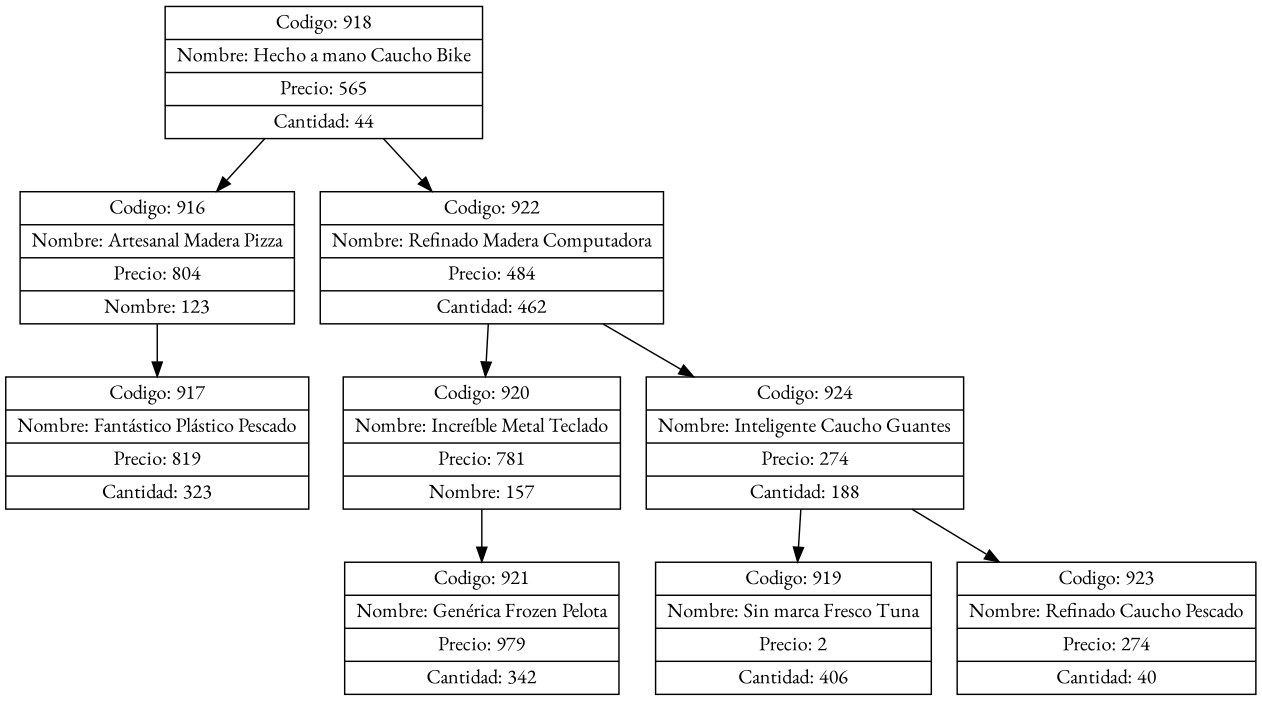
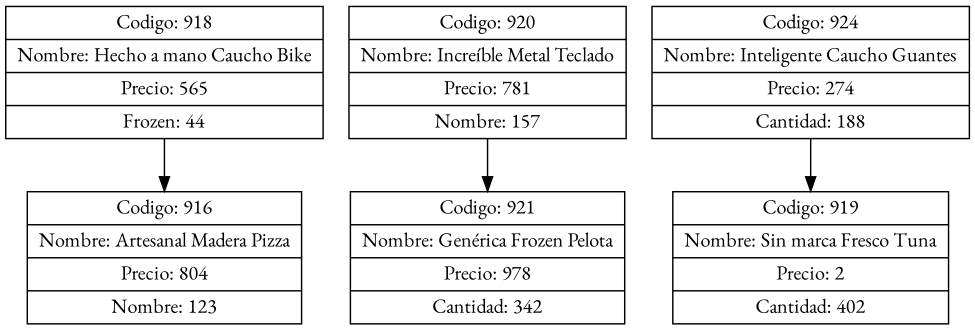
node "Codigo: 918": text "Cantidad: 44" -> "Frozen: 44"
node "Codigo: 922": removed
node "Codigo: 917": removed
node "Codigo: 923": removed
node "Codigo: 921": text "Precio: 979" -> "Precio: 978"
node "Codigo: 919": text "Cantidad: 406" -> "Cantidad: 402"
